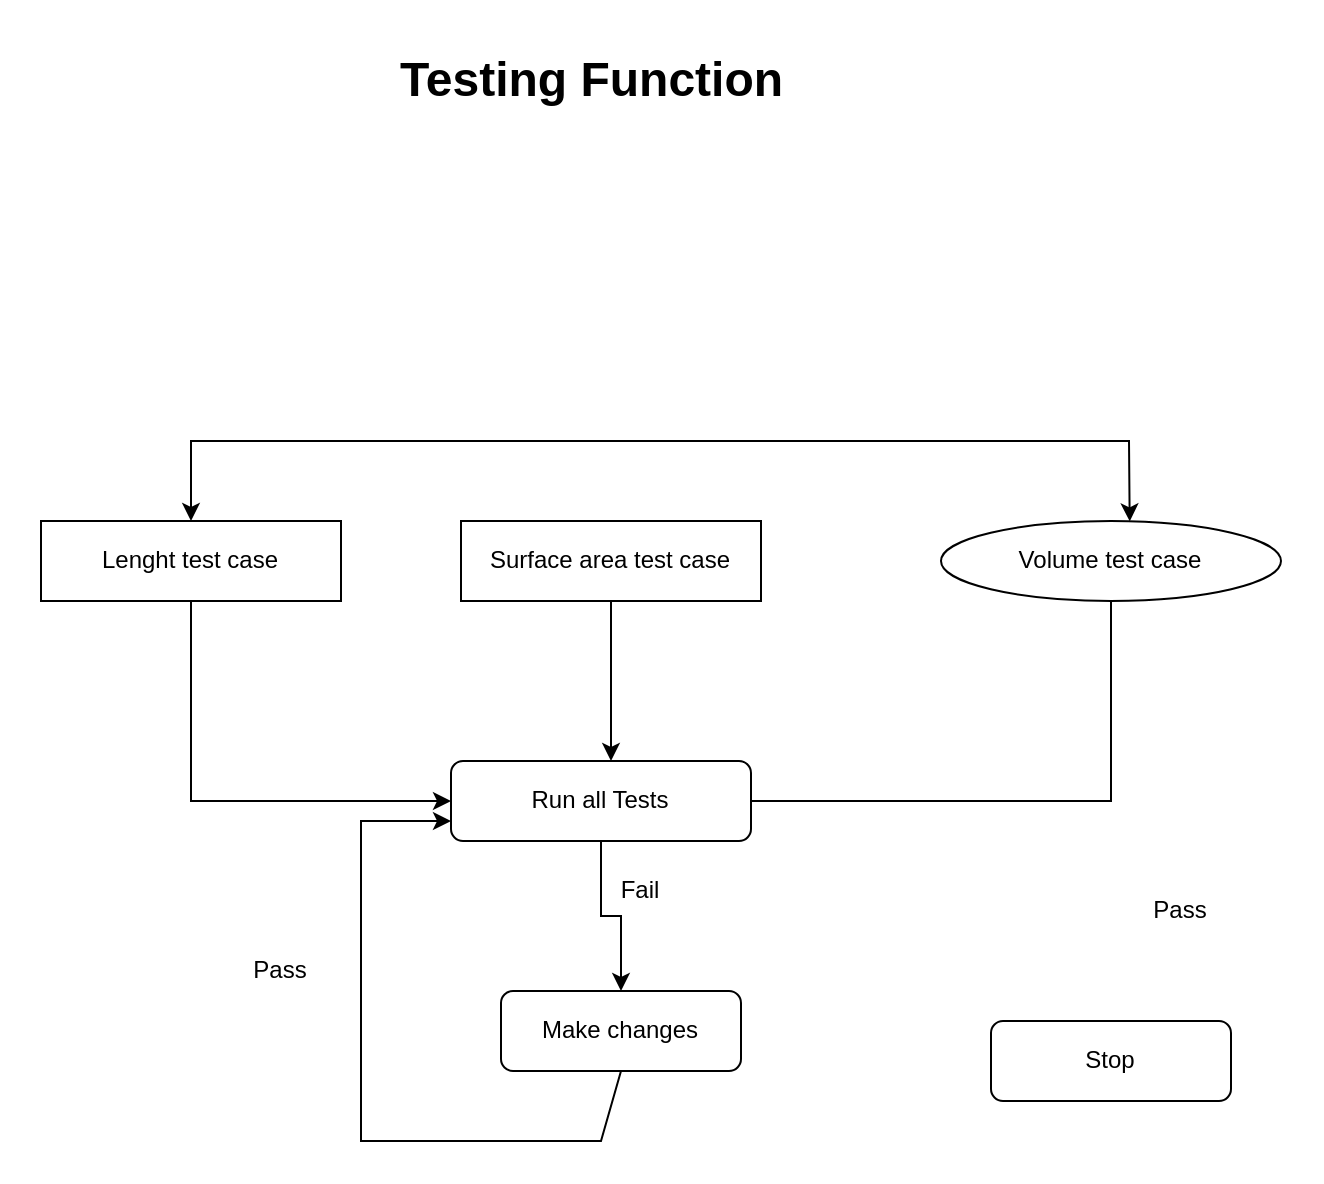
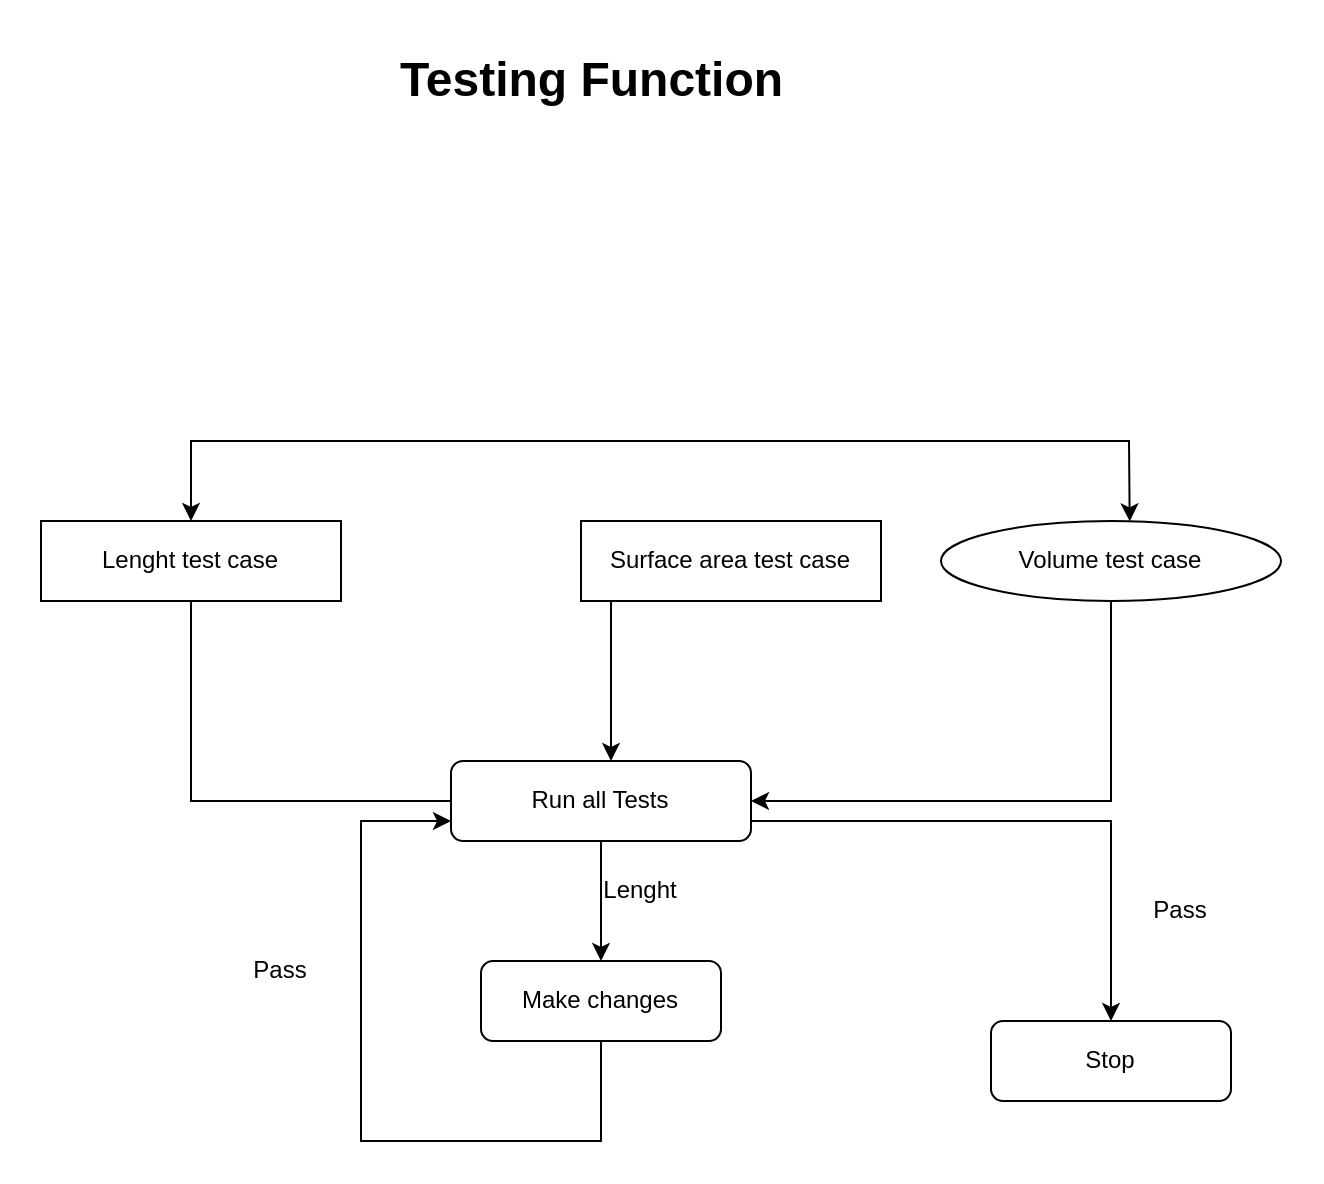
node "Surface area test case": moved (611, 561) -> (731, 561)
edge "Lenght test case" -> "Run all Tests": arrowhead classic -> none
edge "Volume test case" -- "Run all Tests": arrowhead none -> classic
edge "Run all Tests" -> "Stop": added
node "Fail": label "Fail" -> "Lenght"
node "Make changes": moved (621, 1031) -> (601, 1001)
